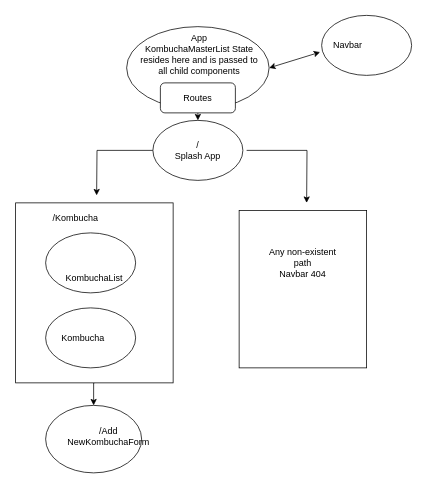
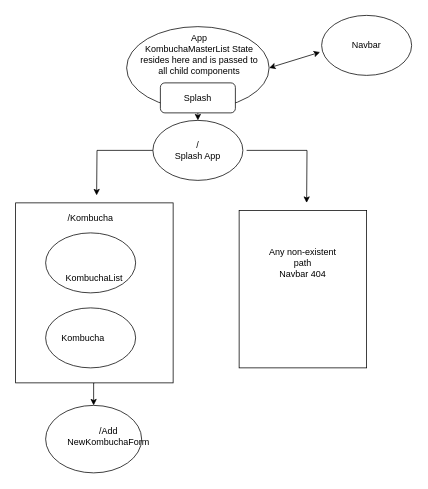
node "Navbar": moved (348, 45) -> (366, 45)
node "Routes": label "Routes" -> "Splash"
node "/Kombucha": moved (75, 218) -> (90, 218)
